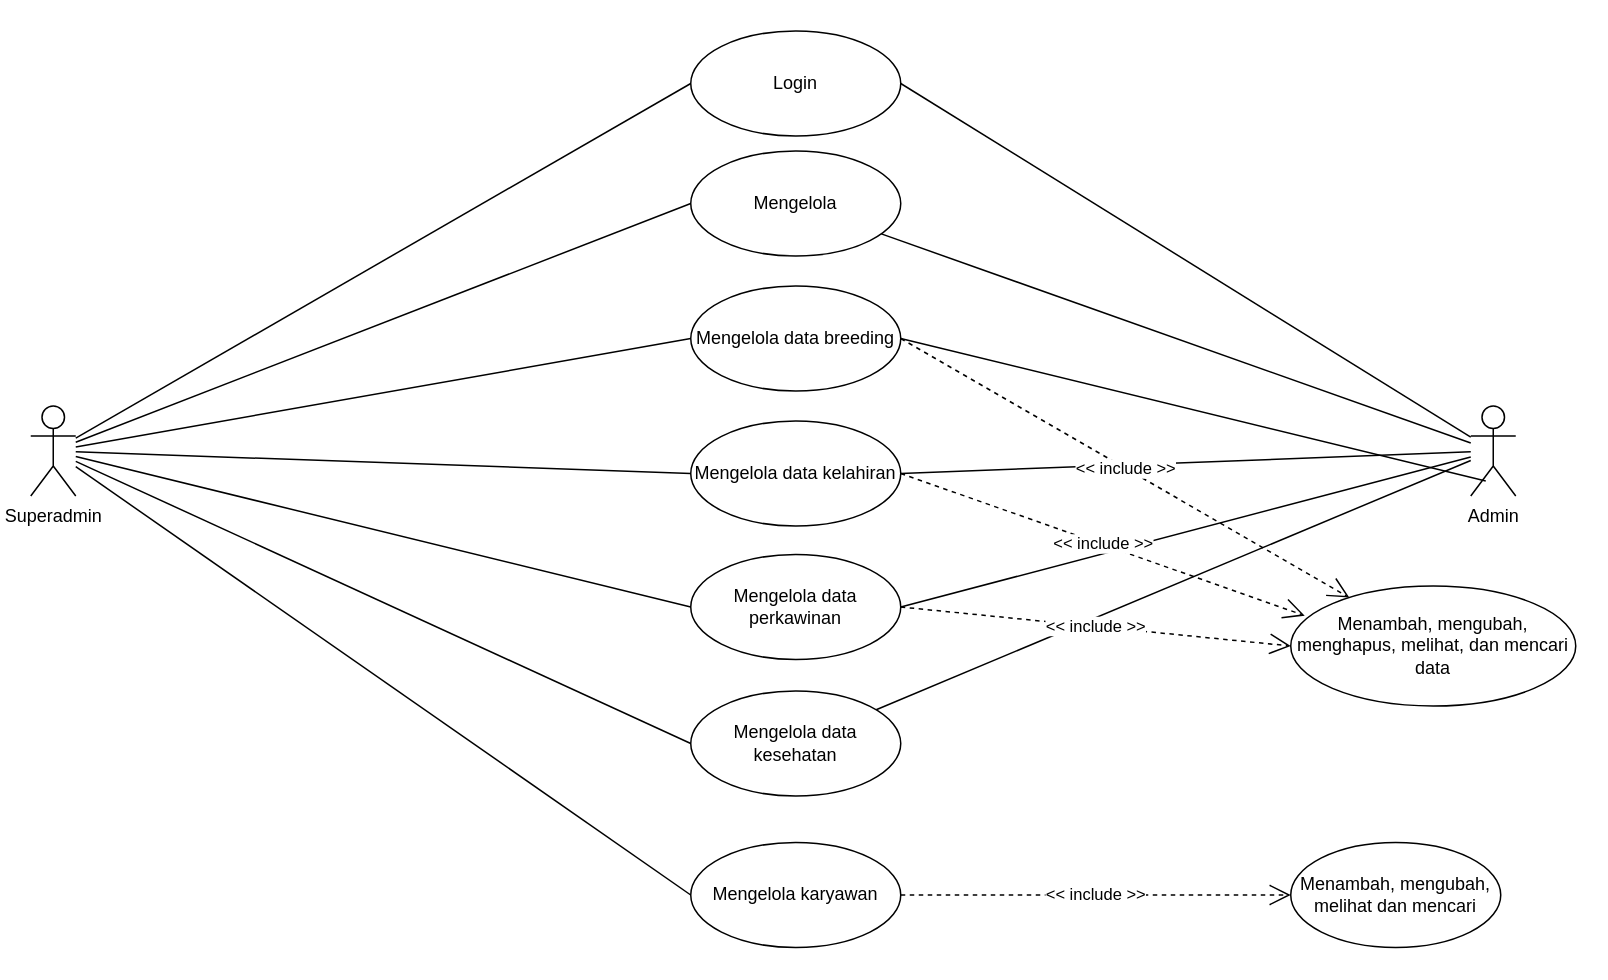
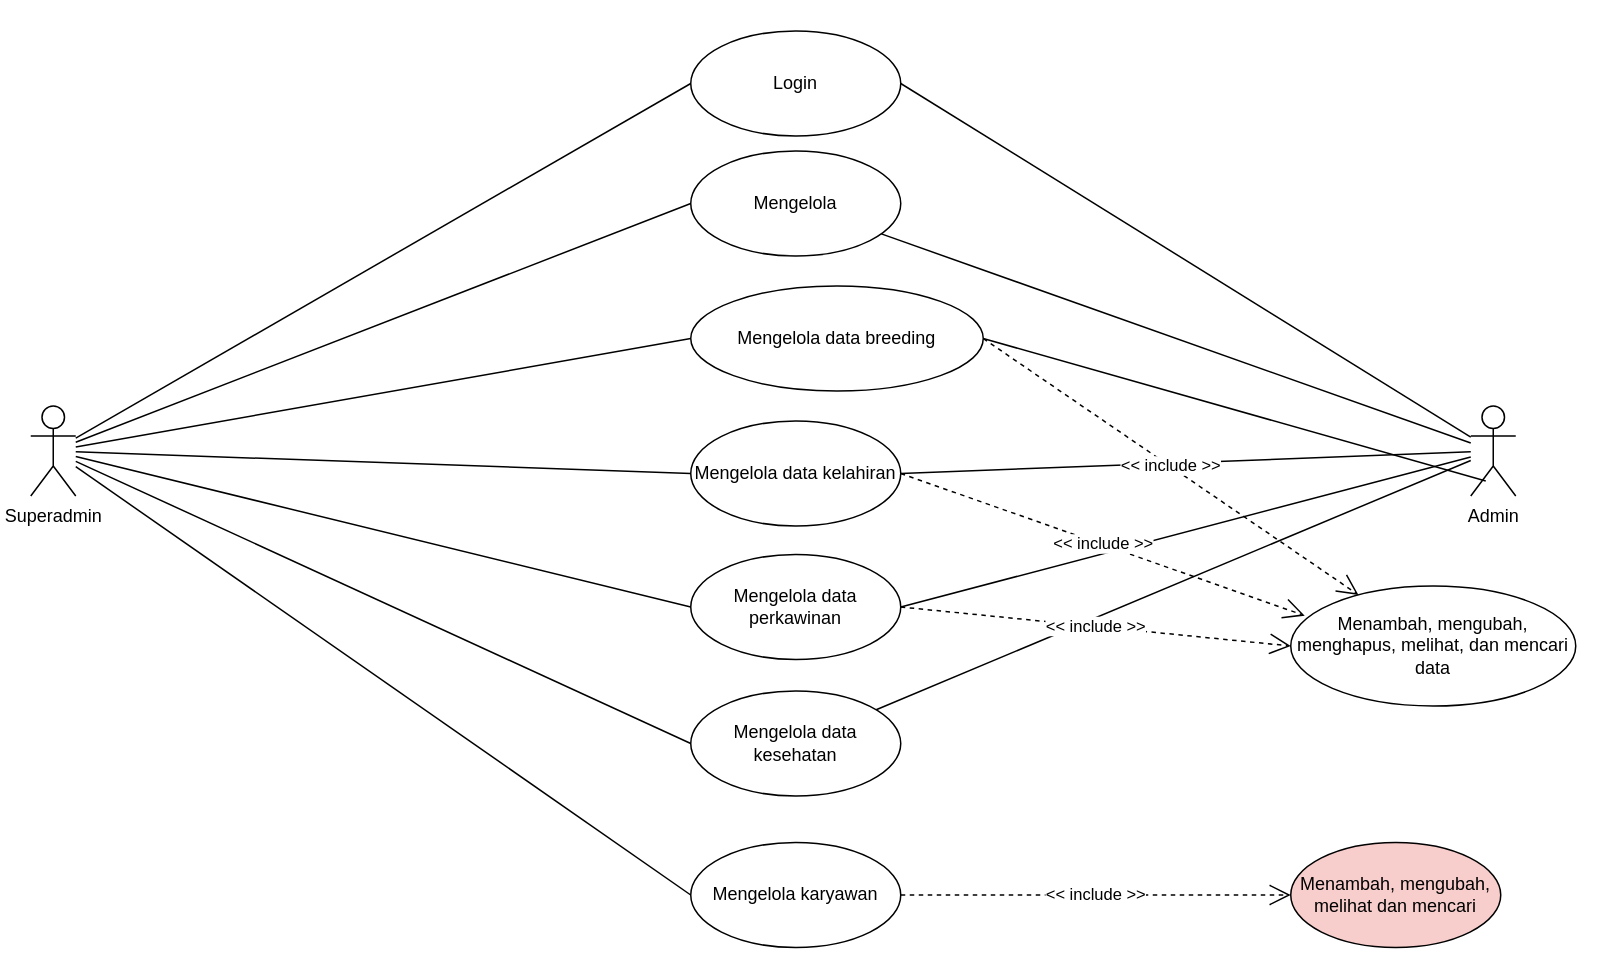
node "Mengelola data breeding": size 210x105 -> 293x105
node "Menambah, mengubah, melihat dan mencari": fillcolor #ffffff -> #f8cecc
